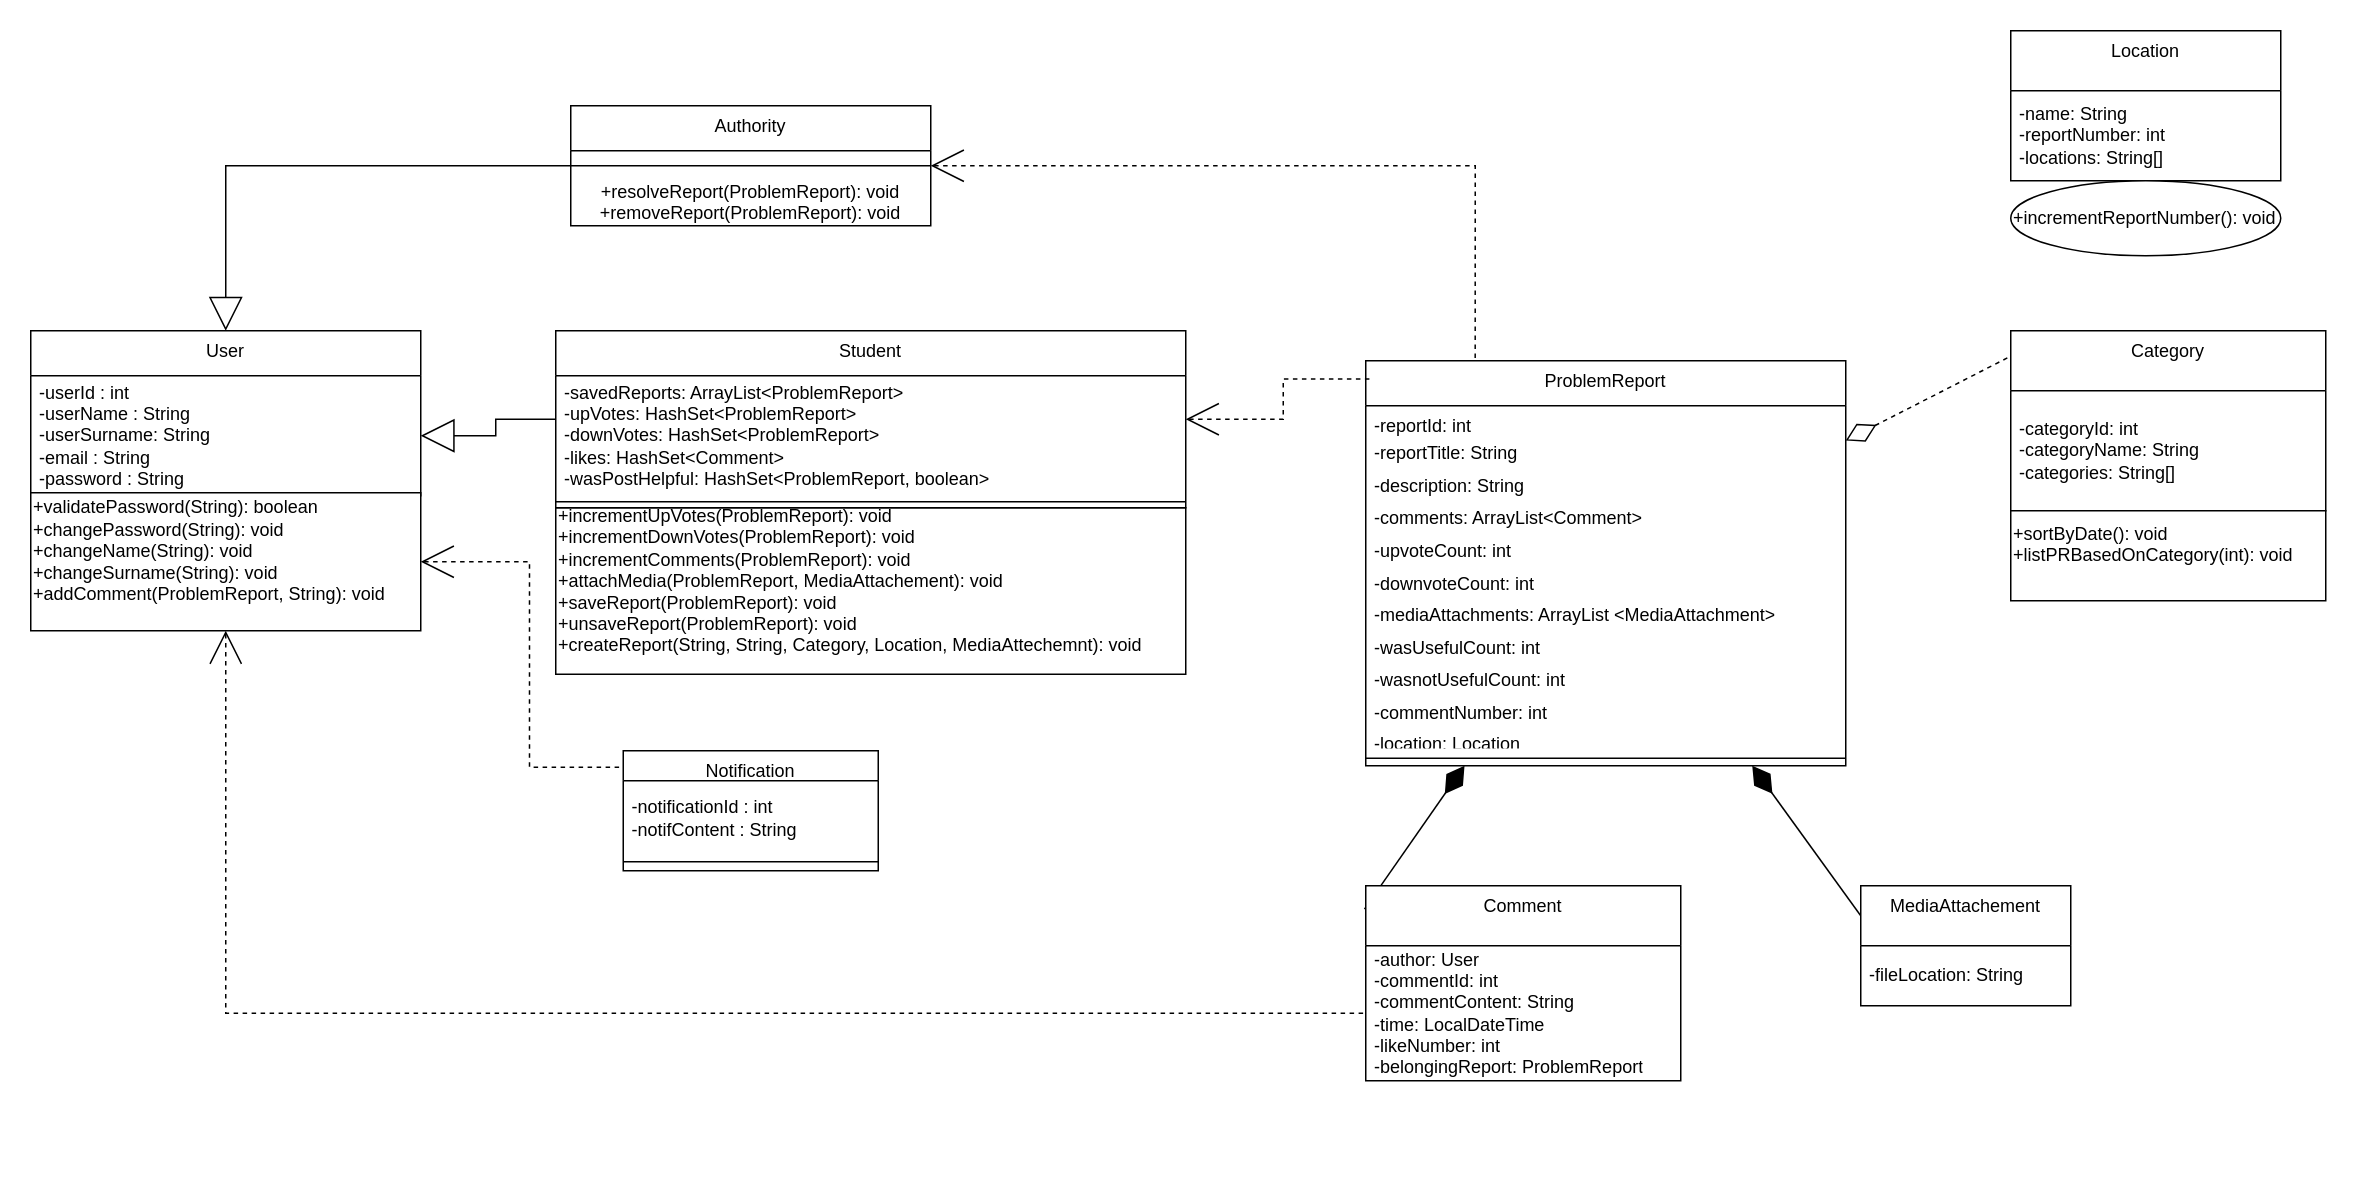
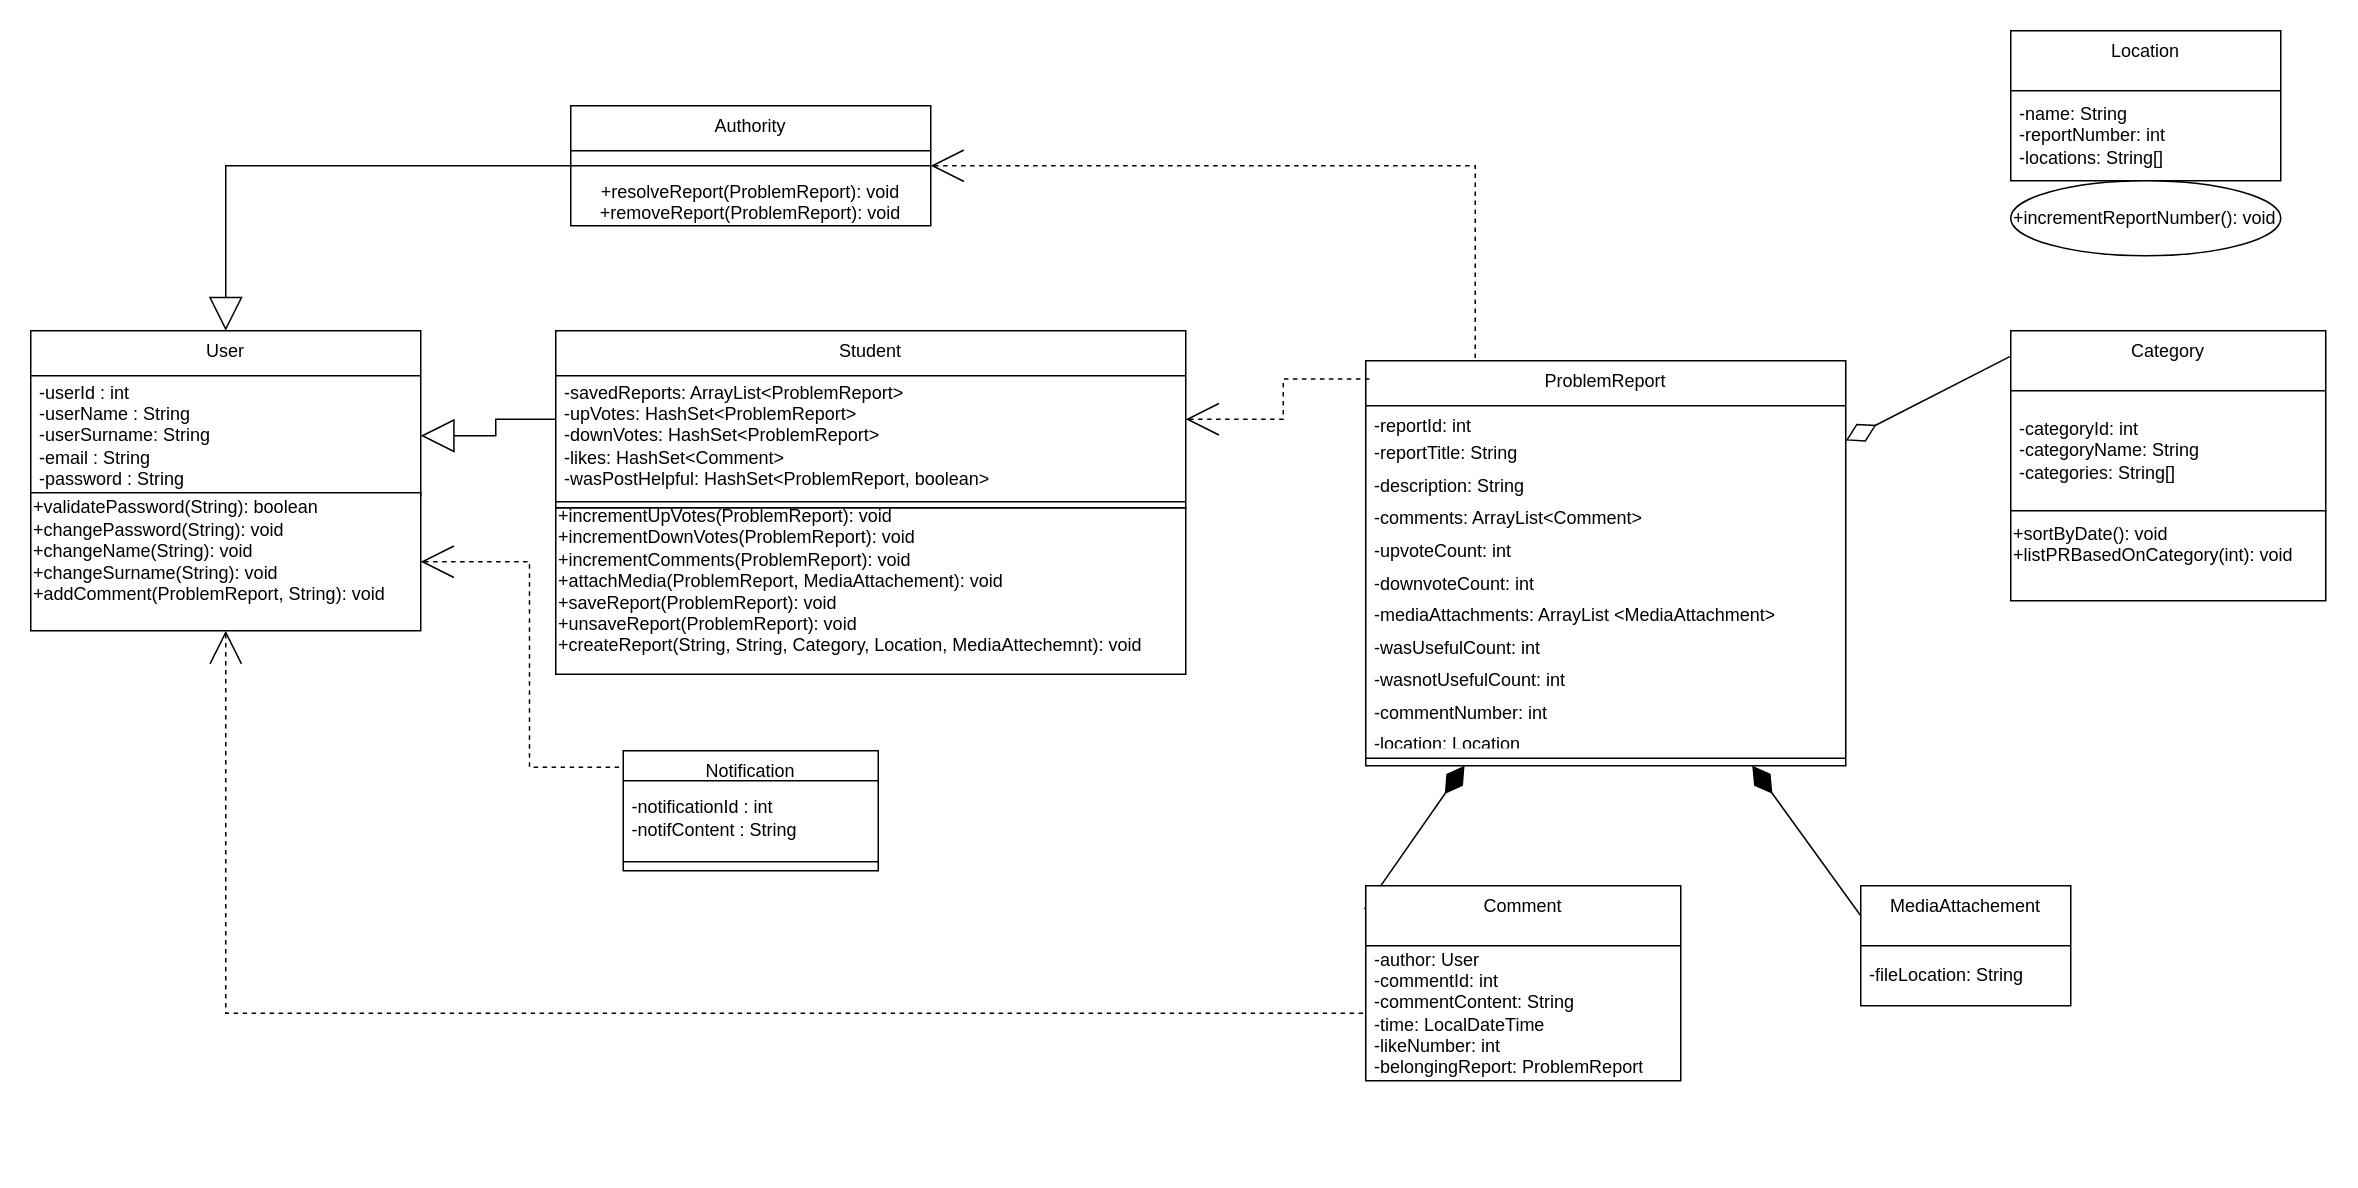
edge "Category" -> "ProblemReport": style dashed -> solid
